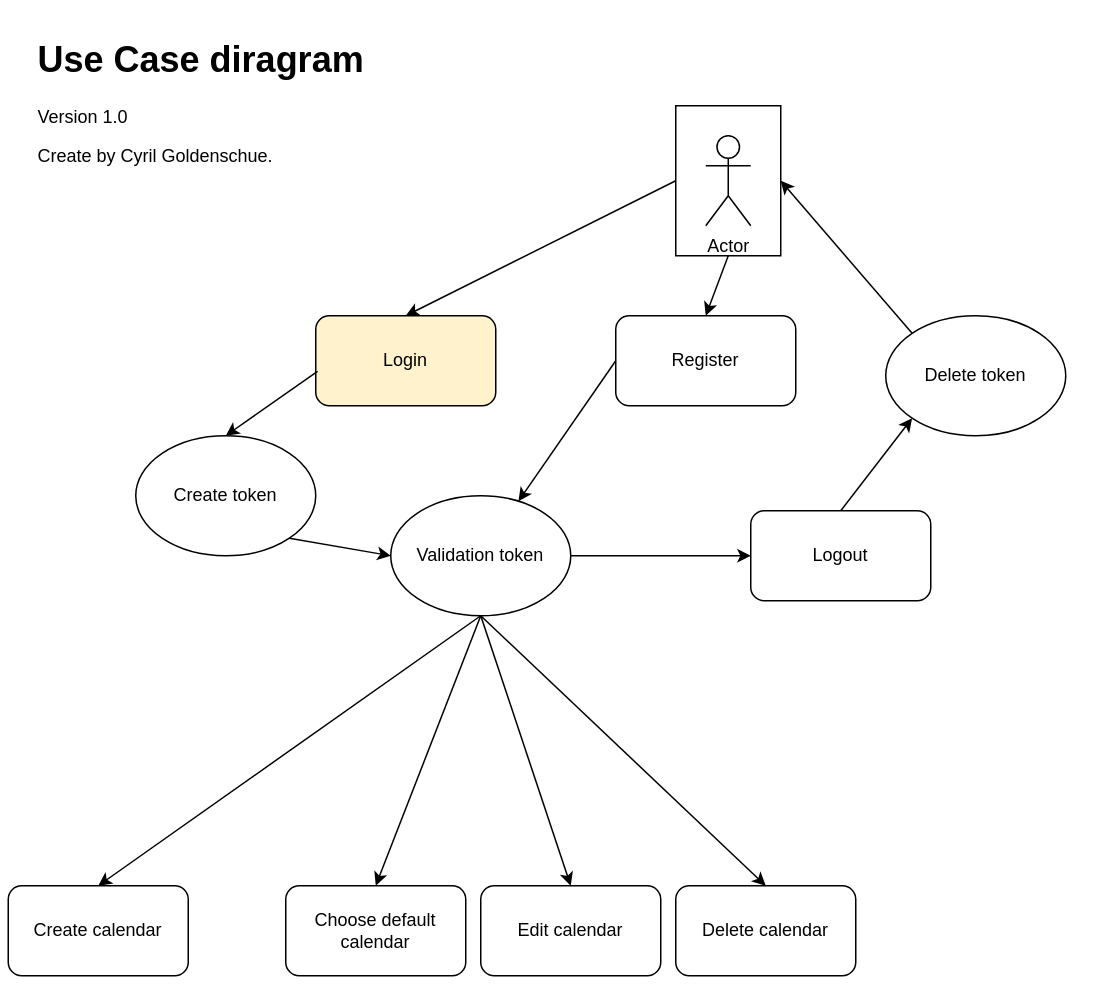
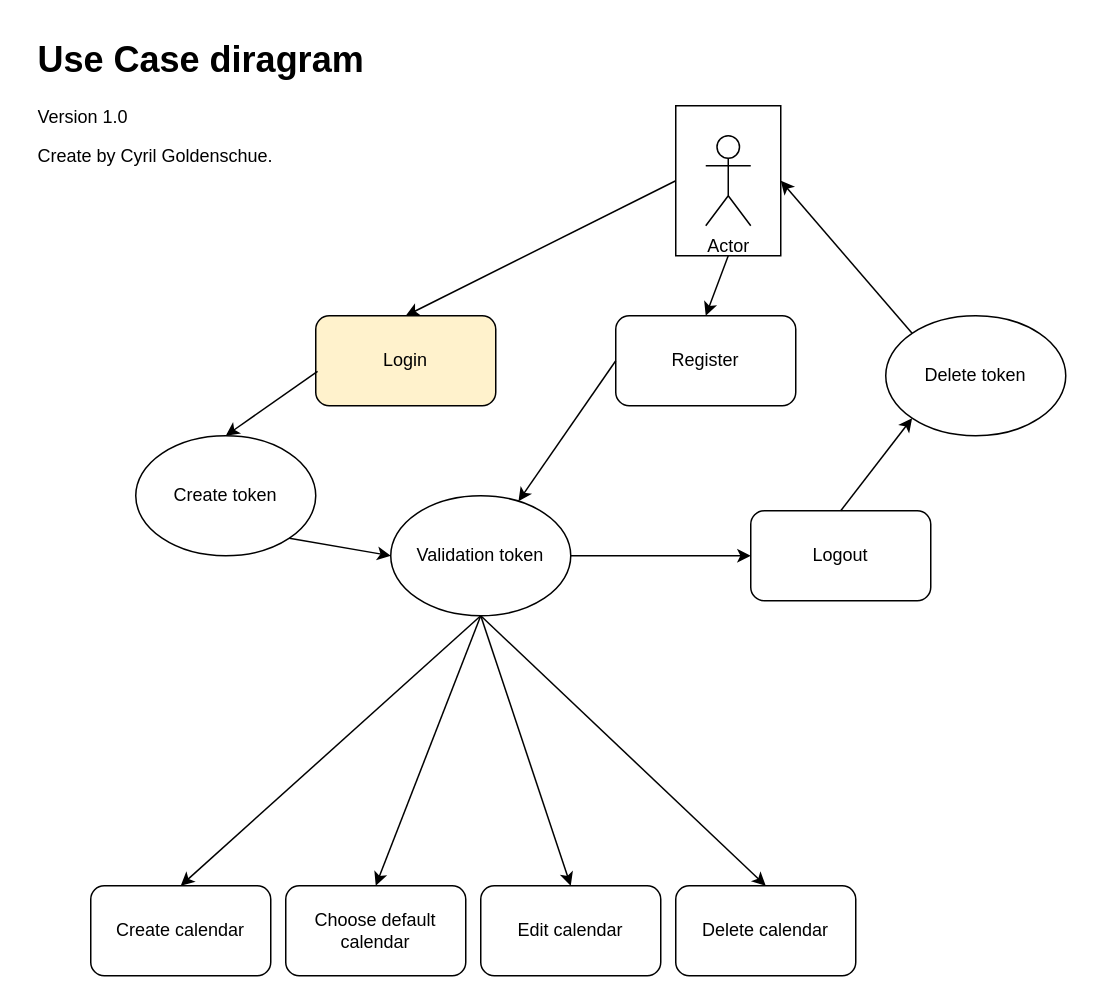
node "Create calendar": moved (98, 931) -> (181, 931)
